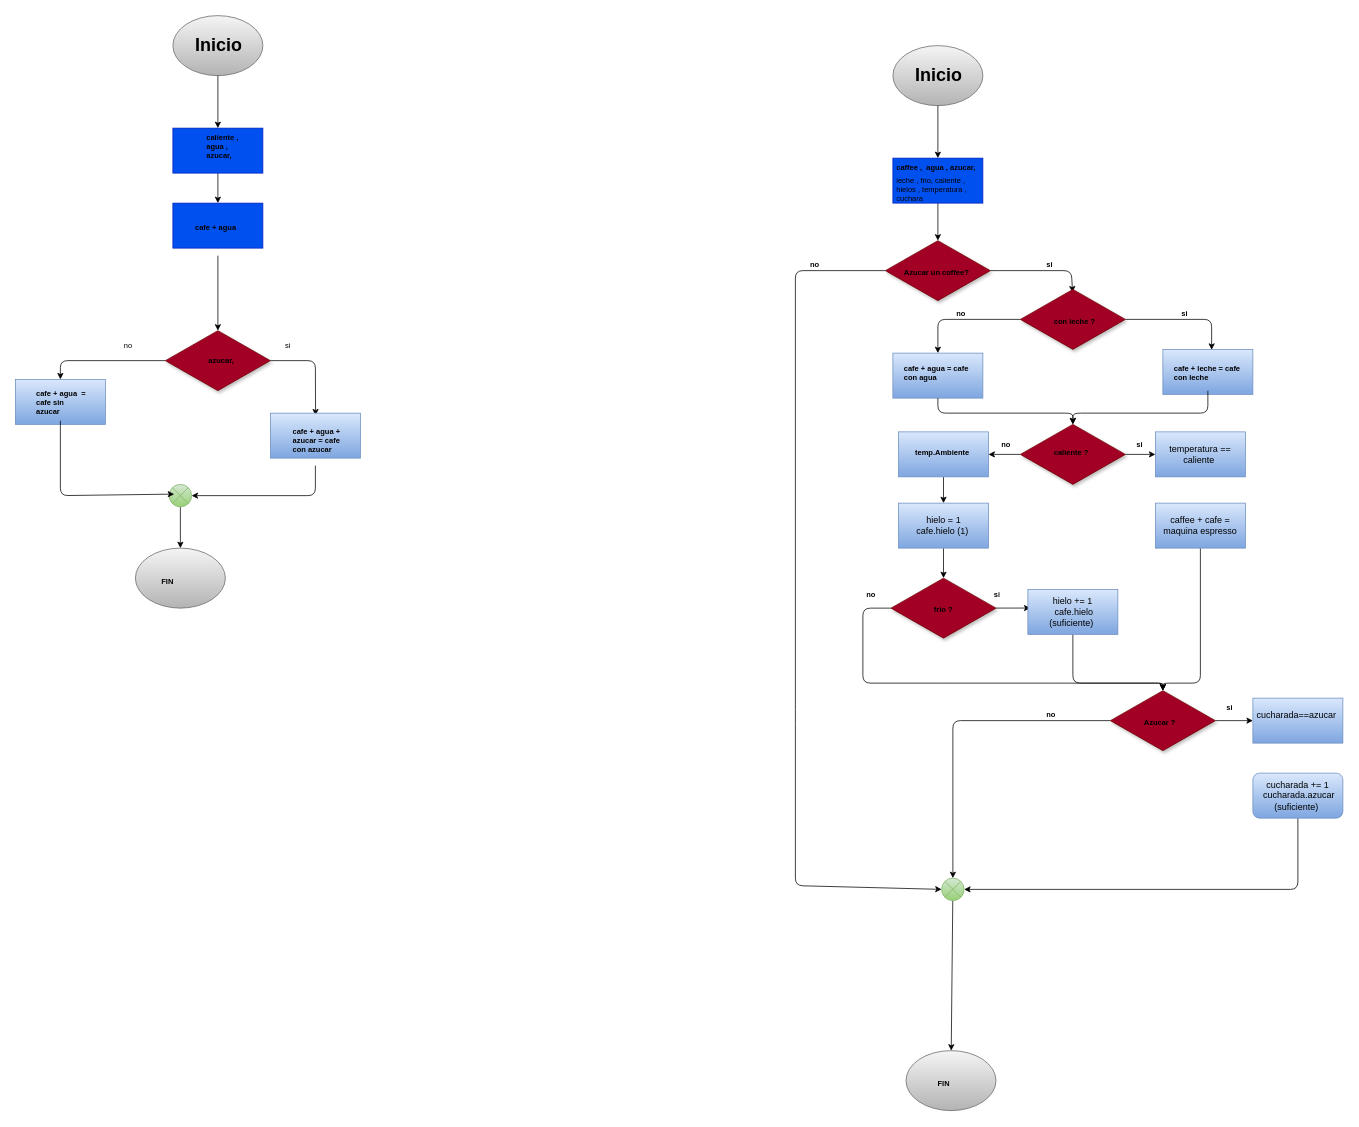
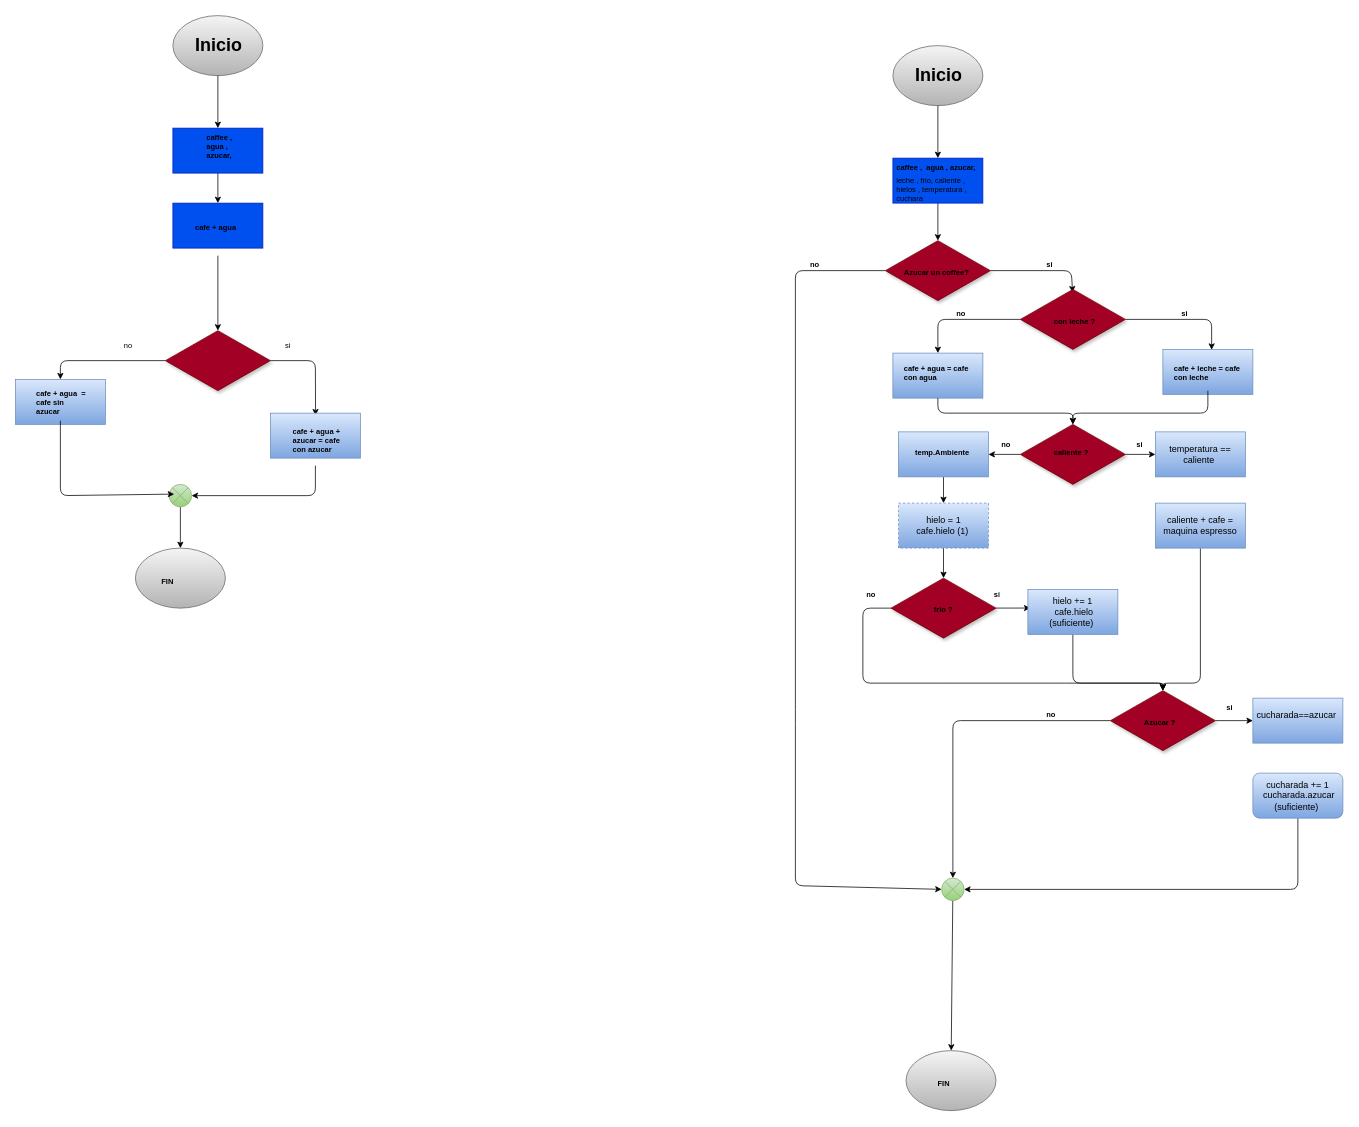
node "caliente , agua , azucar,": label "caliente , agua , azucar," -> "caffee , agua , azucar,"
node "azucar,": removed
node "hielo = 1 cafe.hielo (1)": style solid -> dashed
node "caffee + cafe = maquina espresso": label "caffee + cafe = maquina espresso" -> "caliente + cafe = maquina espresso"
